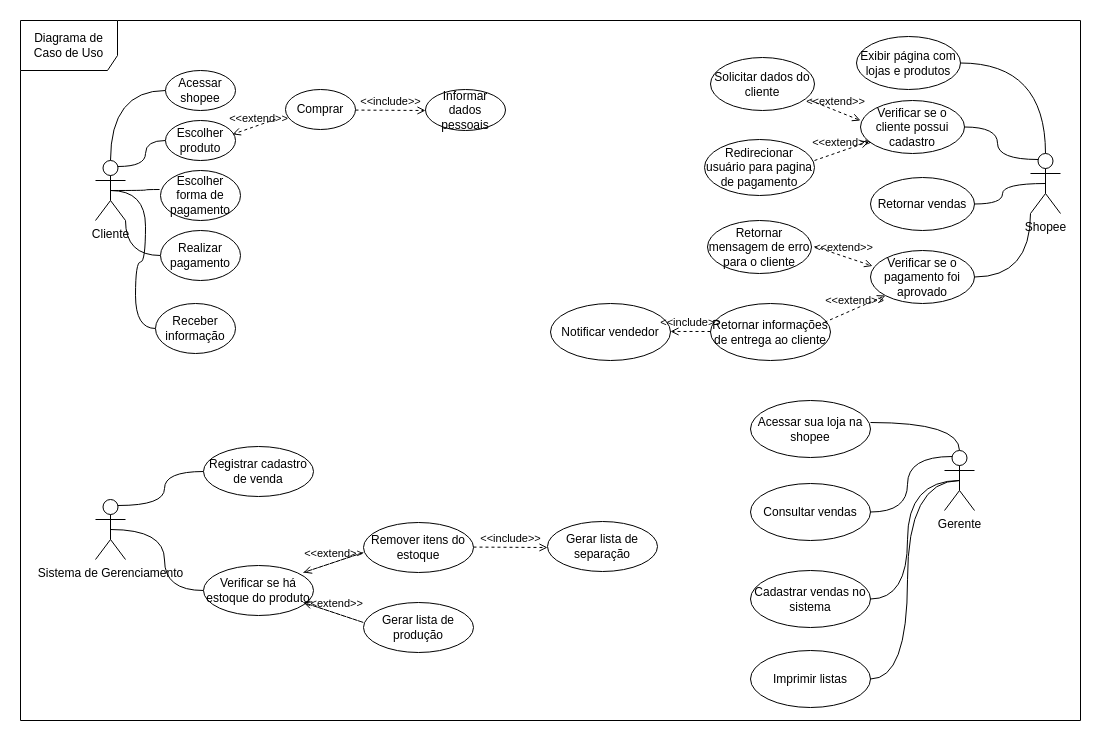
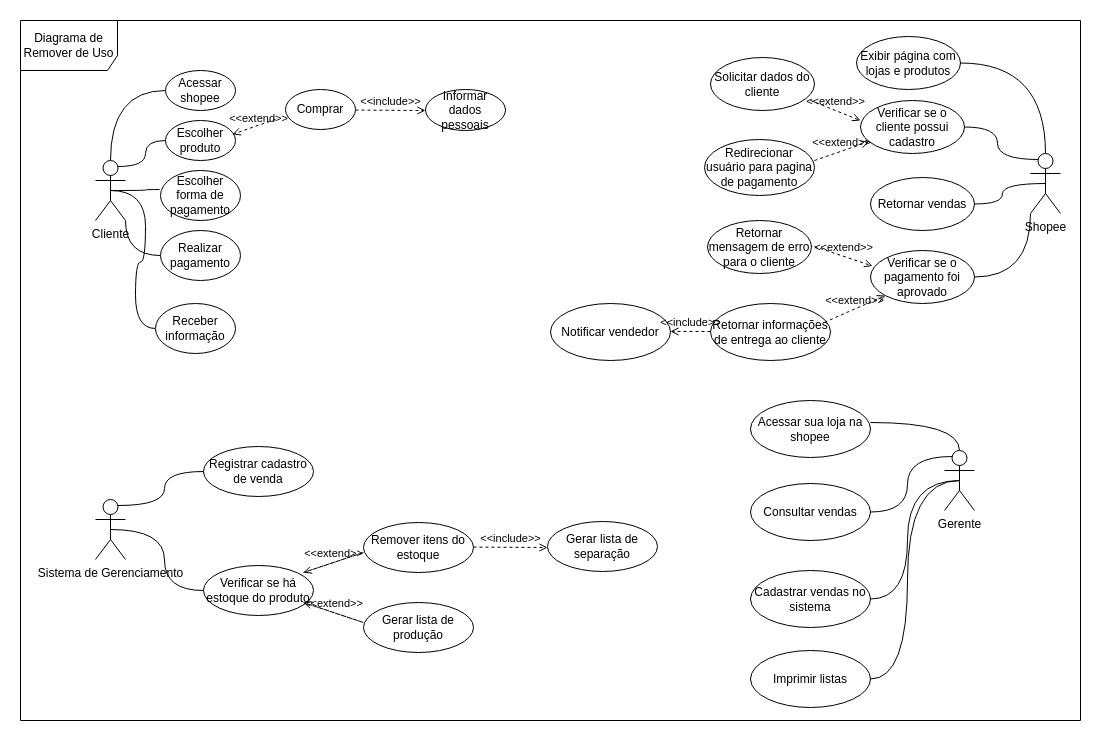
node "Diagrama de Caso de Uso": label "Diagrama de Caso de Uso" -> "Diagrama de Remover de Uso"
